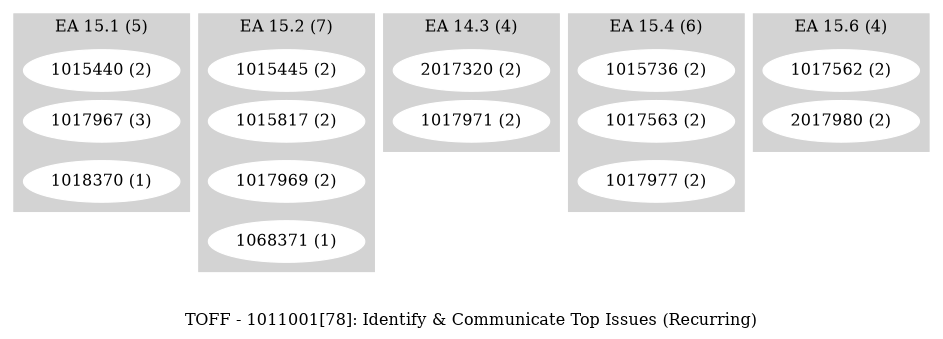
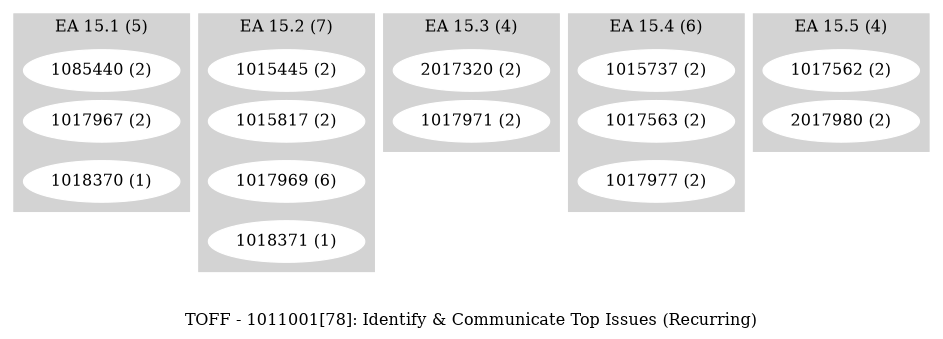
cluster "EA 14.3 (4)": label "EA 14.3 (4)" -> "EA 15.3 (4)"
cluster "EA 15.6 (4)": label "EA 15.6 (4)" -> "EA 15.5 (4)"
node "1015440 (2)": label "1015440 (2)" -> "1085440 (2)"
node "1015736 (2)": label "1015736 (2)" -> "1015737 (2)"
node "1017967 (3)": label "1017967 (3)" -> "1017967 (2)"
node "1017969 (2)": label "1017969 (2)" -> "1017969 (6)"
node "1068371 (1)": label "1068371 (1)" -> "1018371 (1)"
